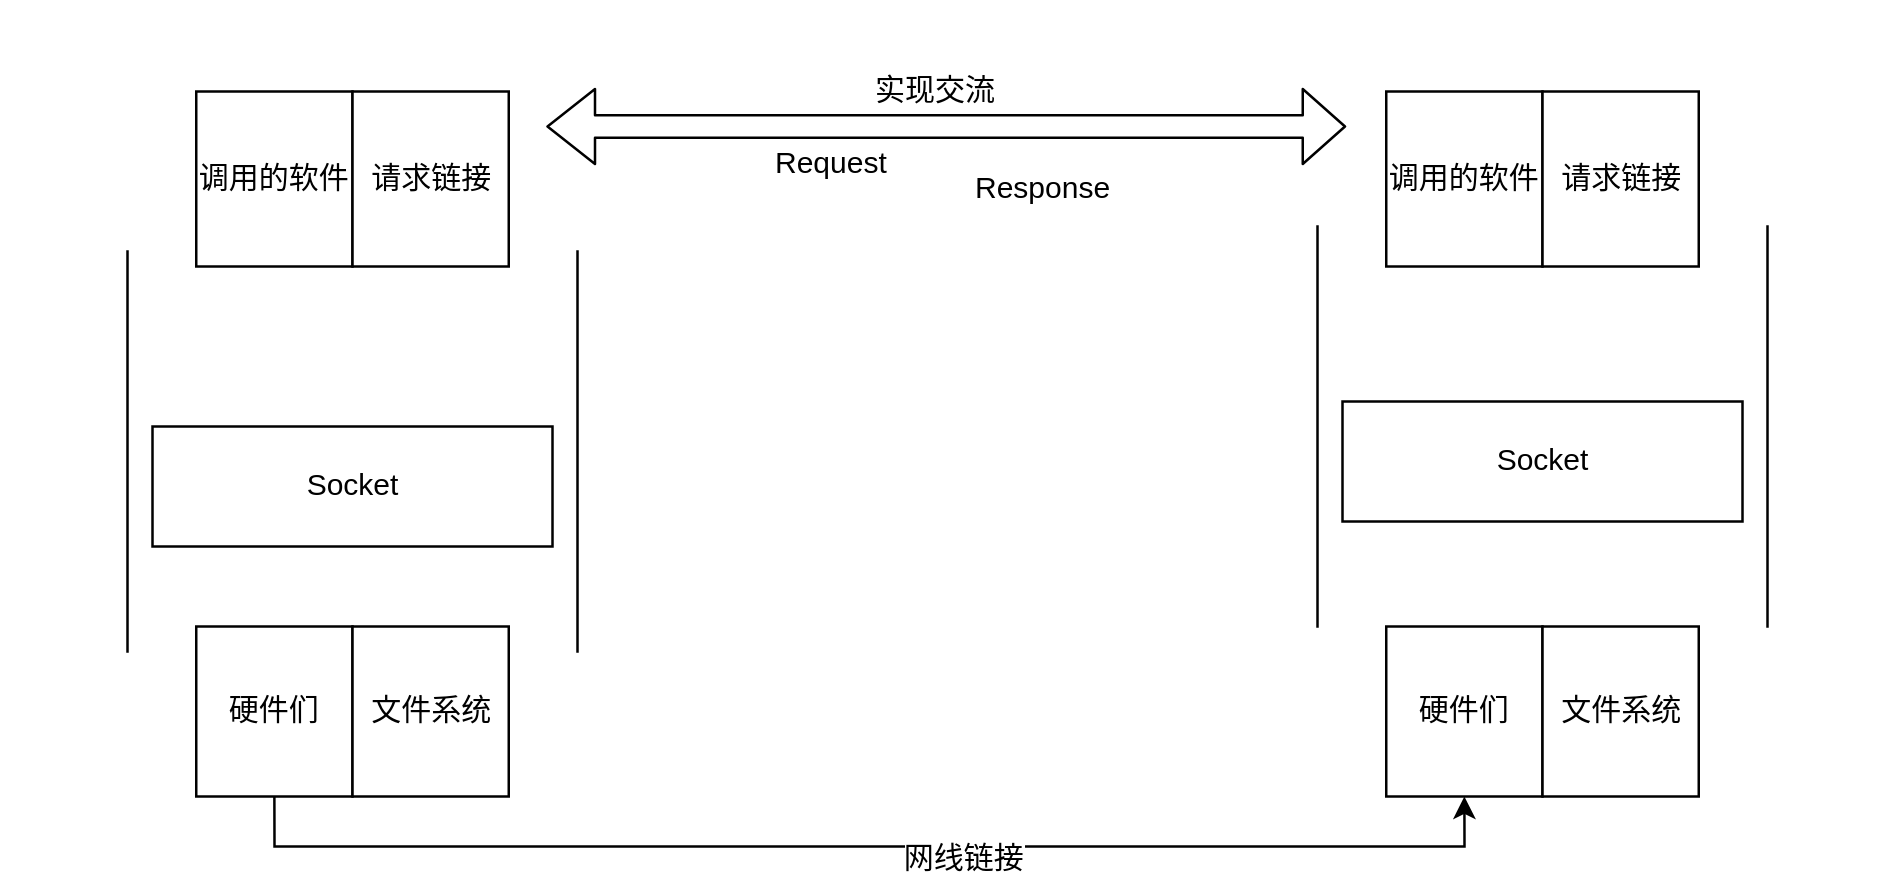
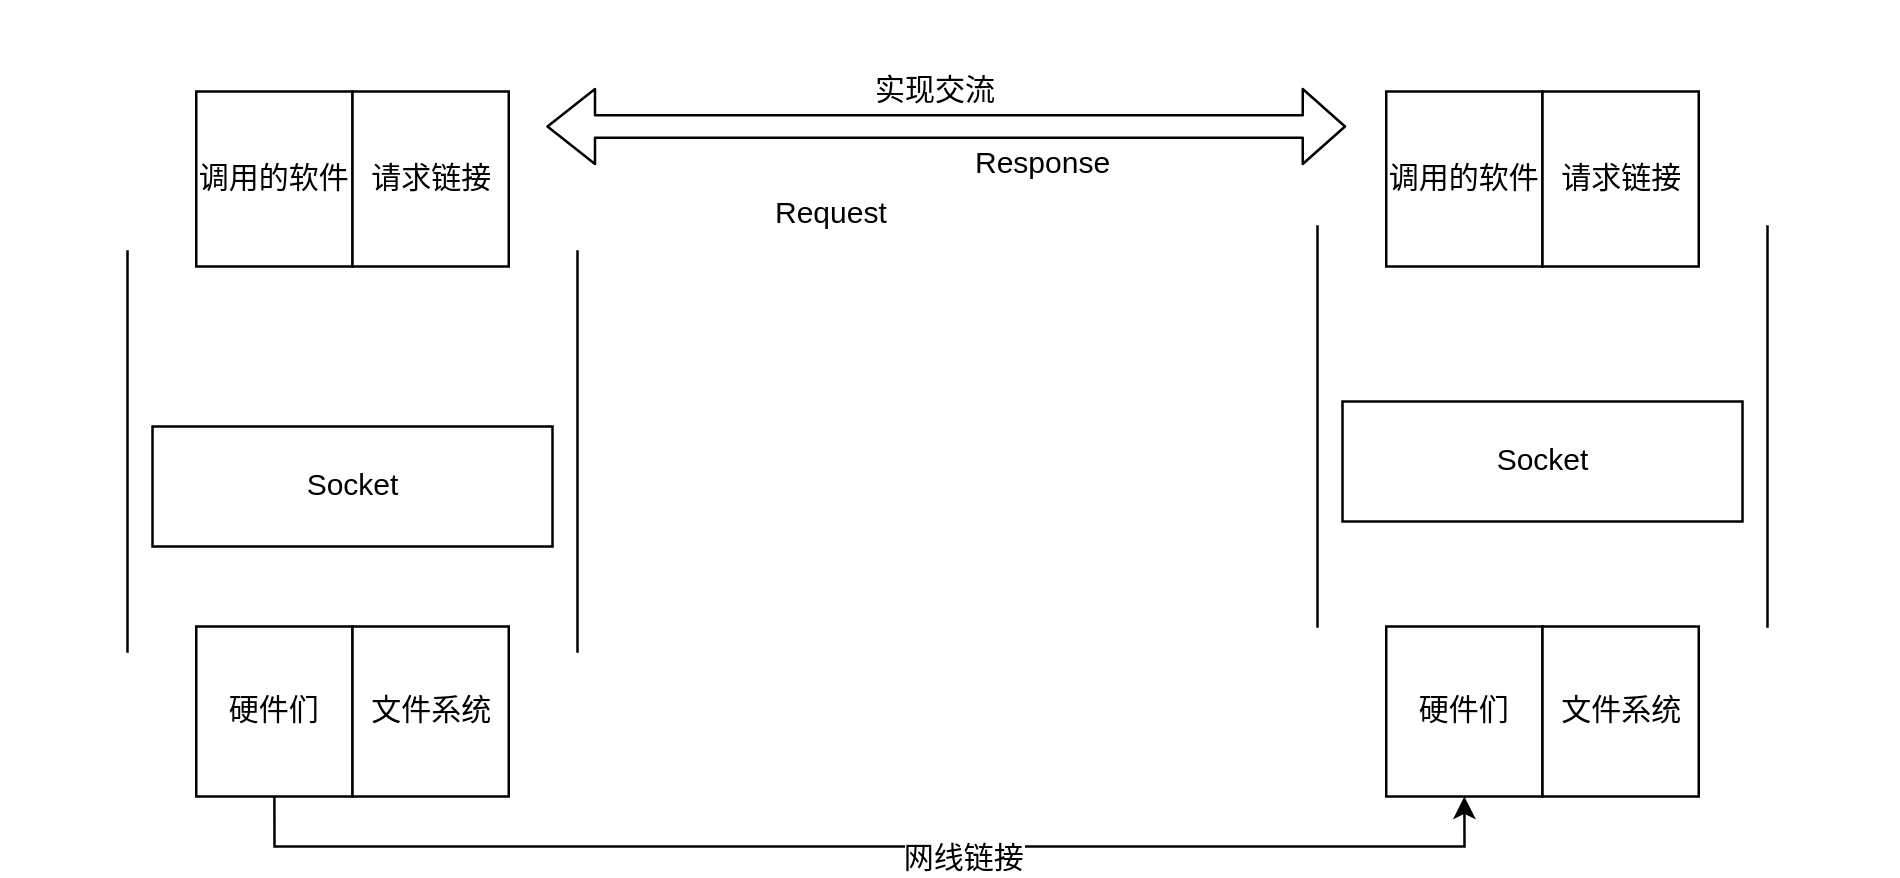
node "Request": moved (846, 164) -> (846, 214)
node "Response": moved (1059, 189) -> (1059, 164)
